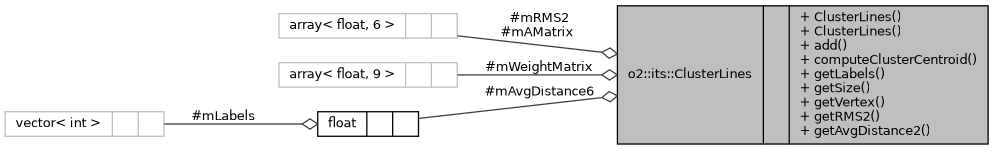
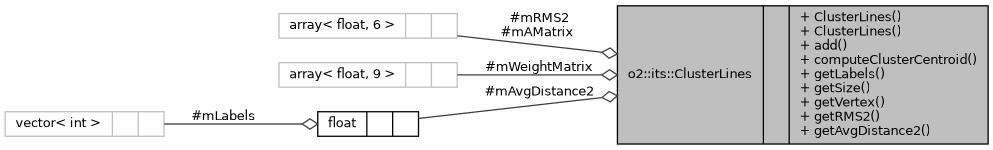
edge "float" -> "o2::its::ClusterLines": label " #mAvgDistance6" -> " #mAvgDistance2"
